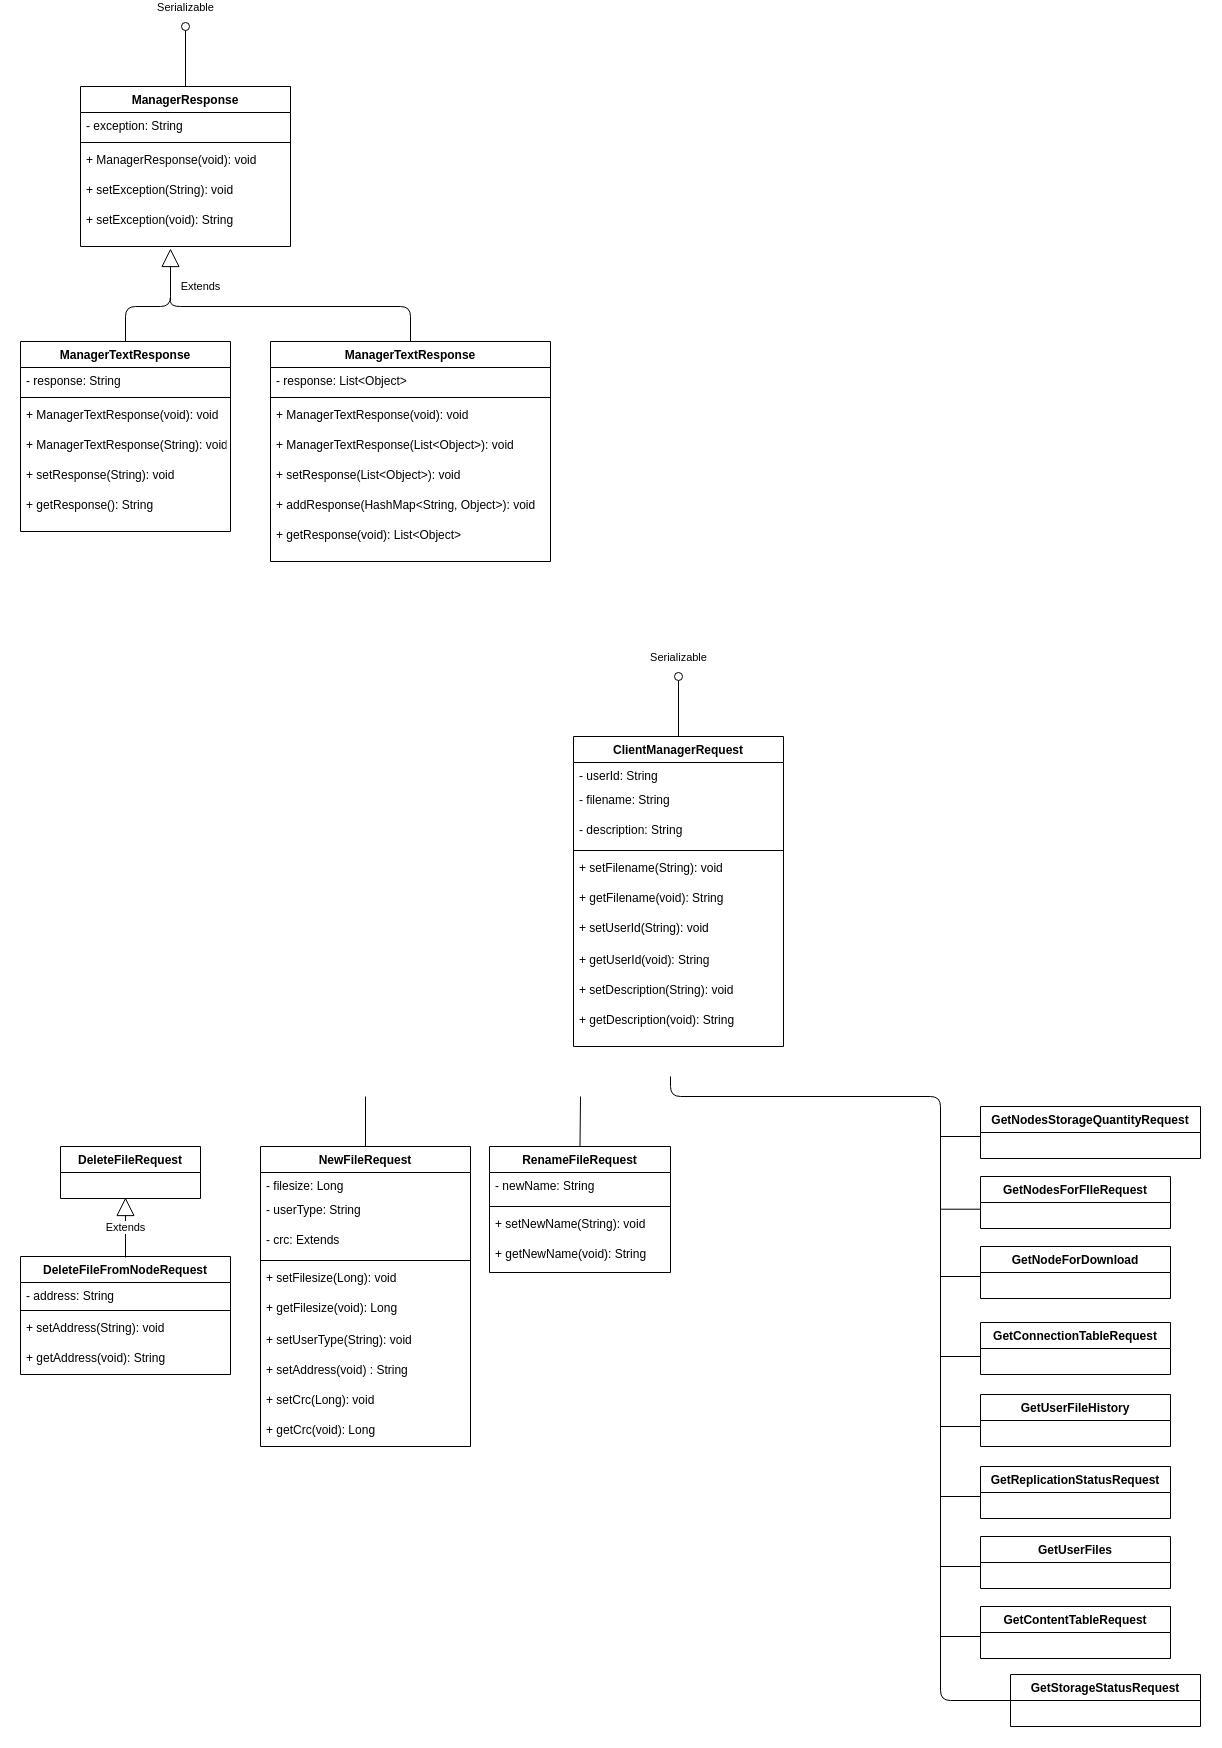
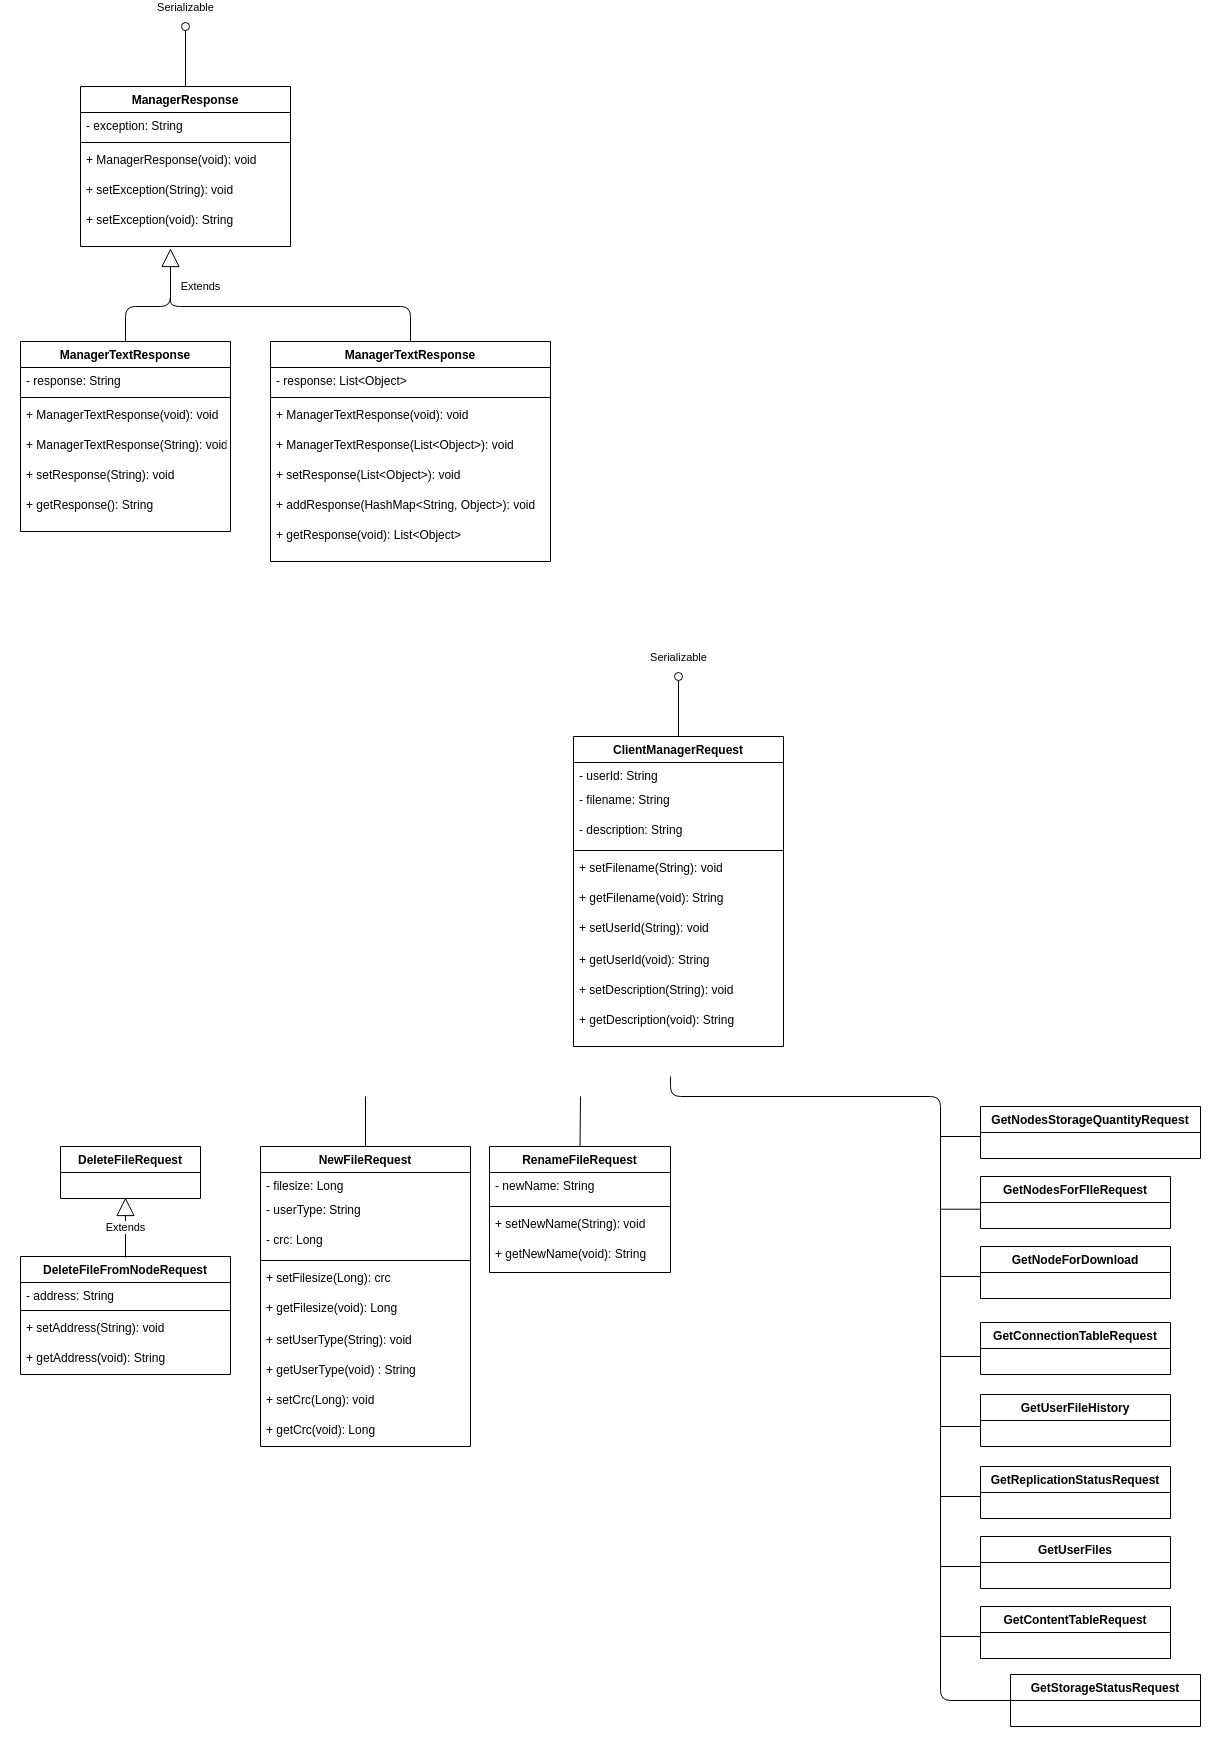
node "- crc: Extends": label "- crc: Extends" -> "- crc: Long"
node "+ setFilesize(Long): void": label "+ setFilesize(Long): void" -> "+ setFilesize(Long): crc"
node "+ setAddress(void) : String": label "+ setAddress(void) : String" -> "+ getUserType(void) : String"
